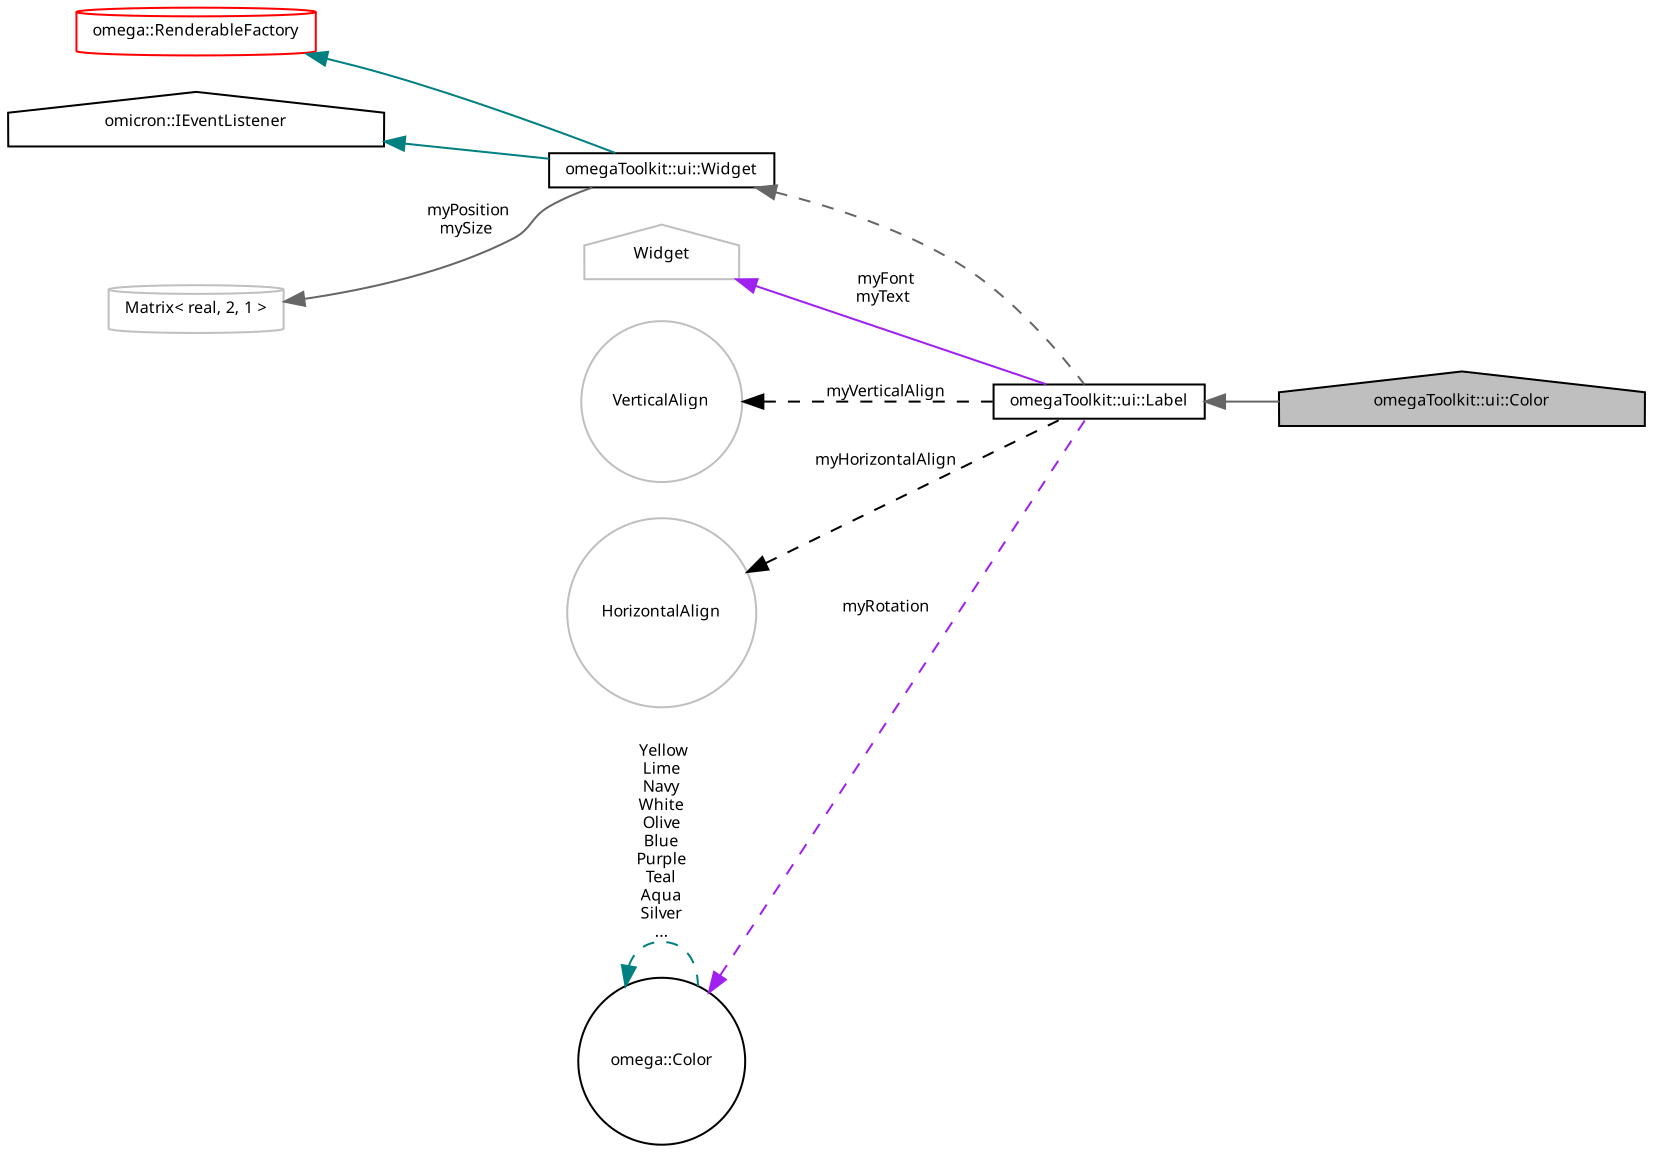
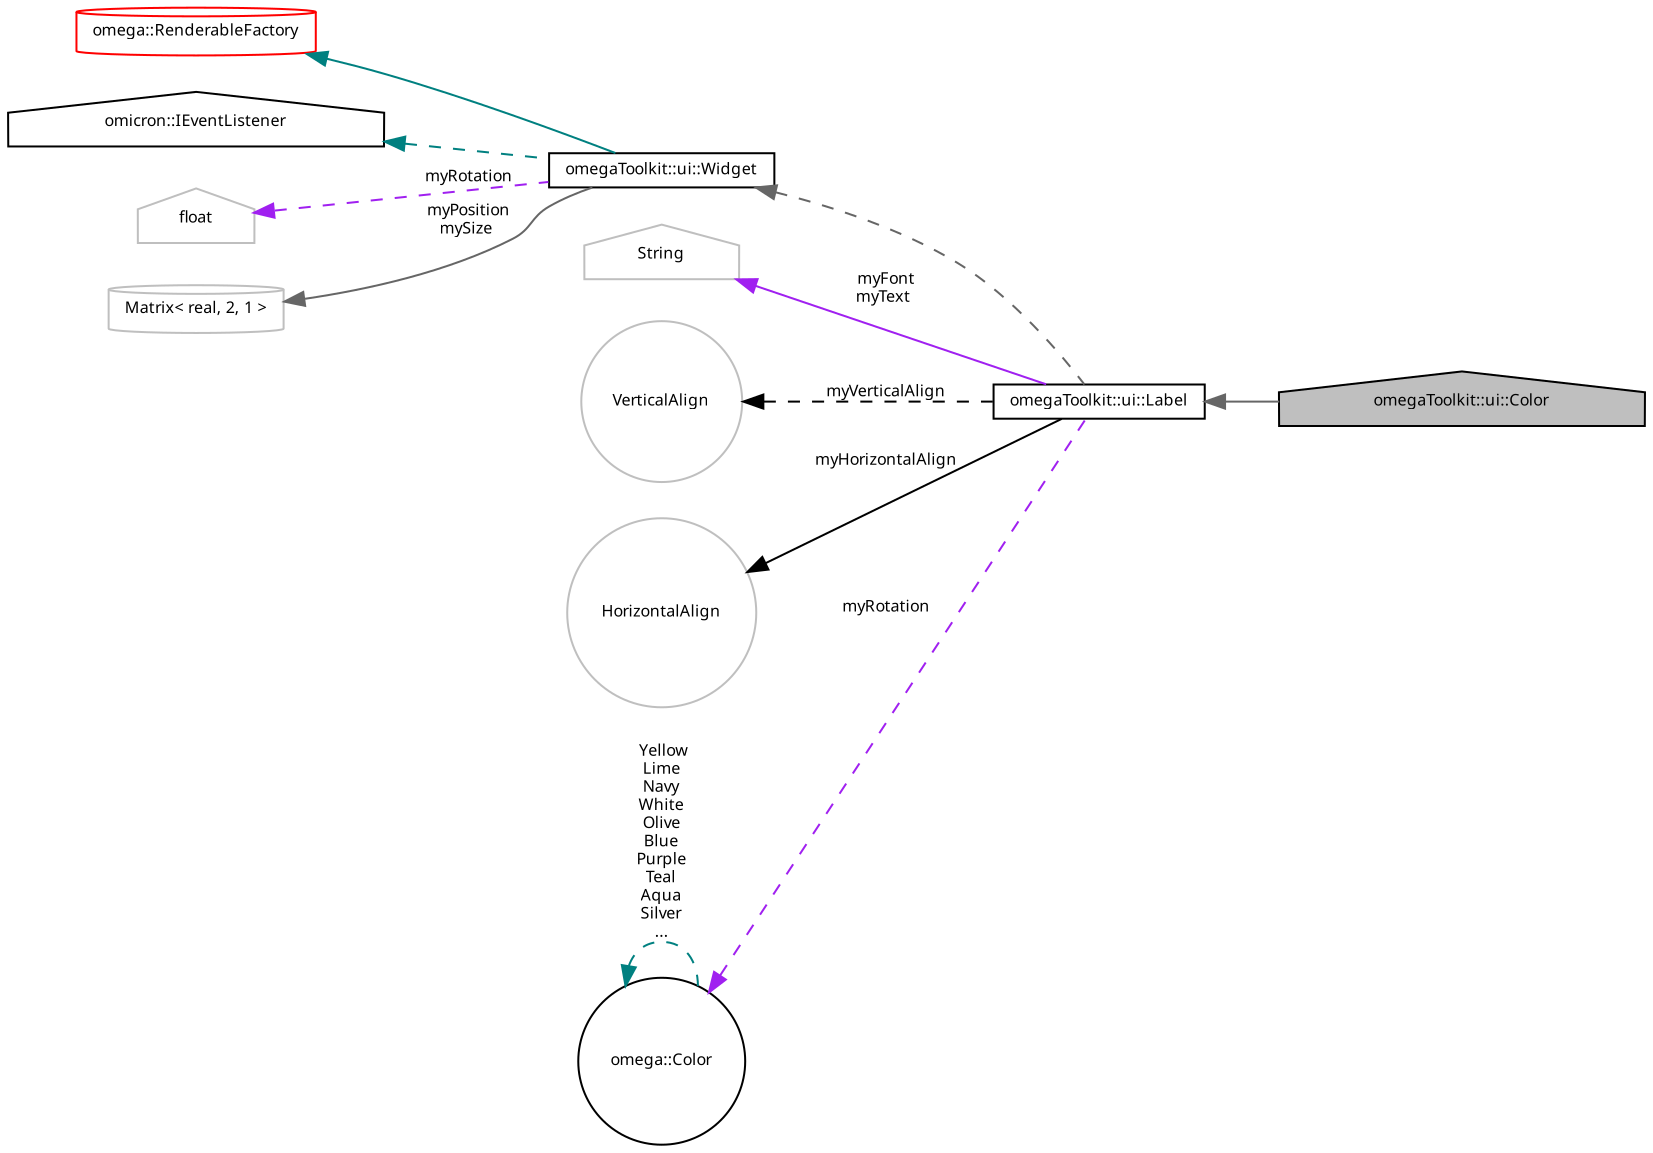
edge "omegaToolkit::ui::Widget" -> "omicron::IEventListener": style solid -> dashed
node "float": added
node "Widget": label "Widget" -> "String"
edge "omegaToolkit::ui::Label" -> "HorizontalAlign": style dashed -> solid
